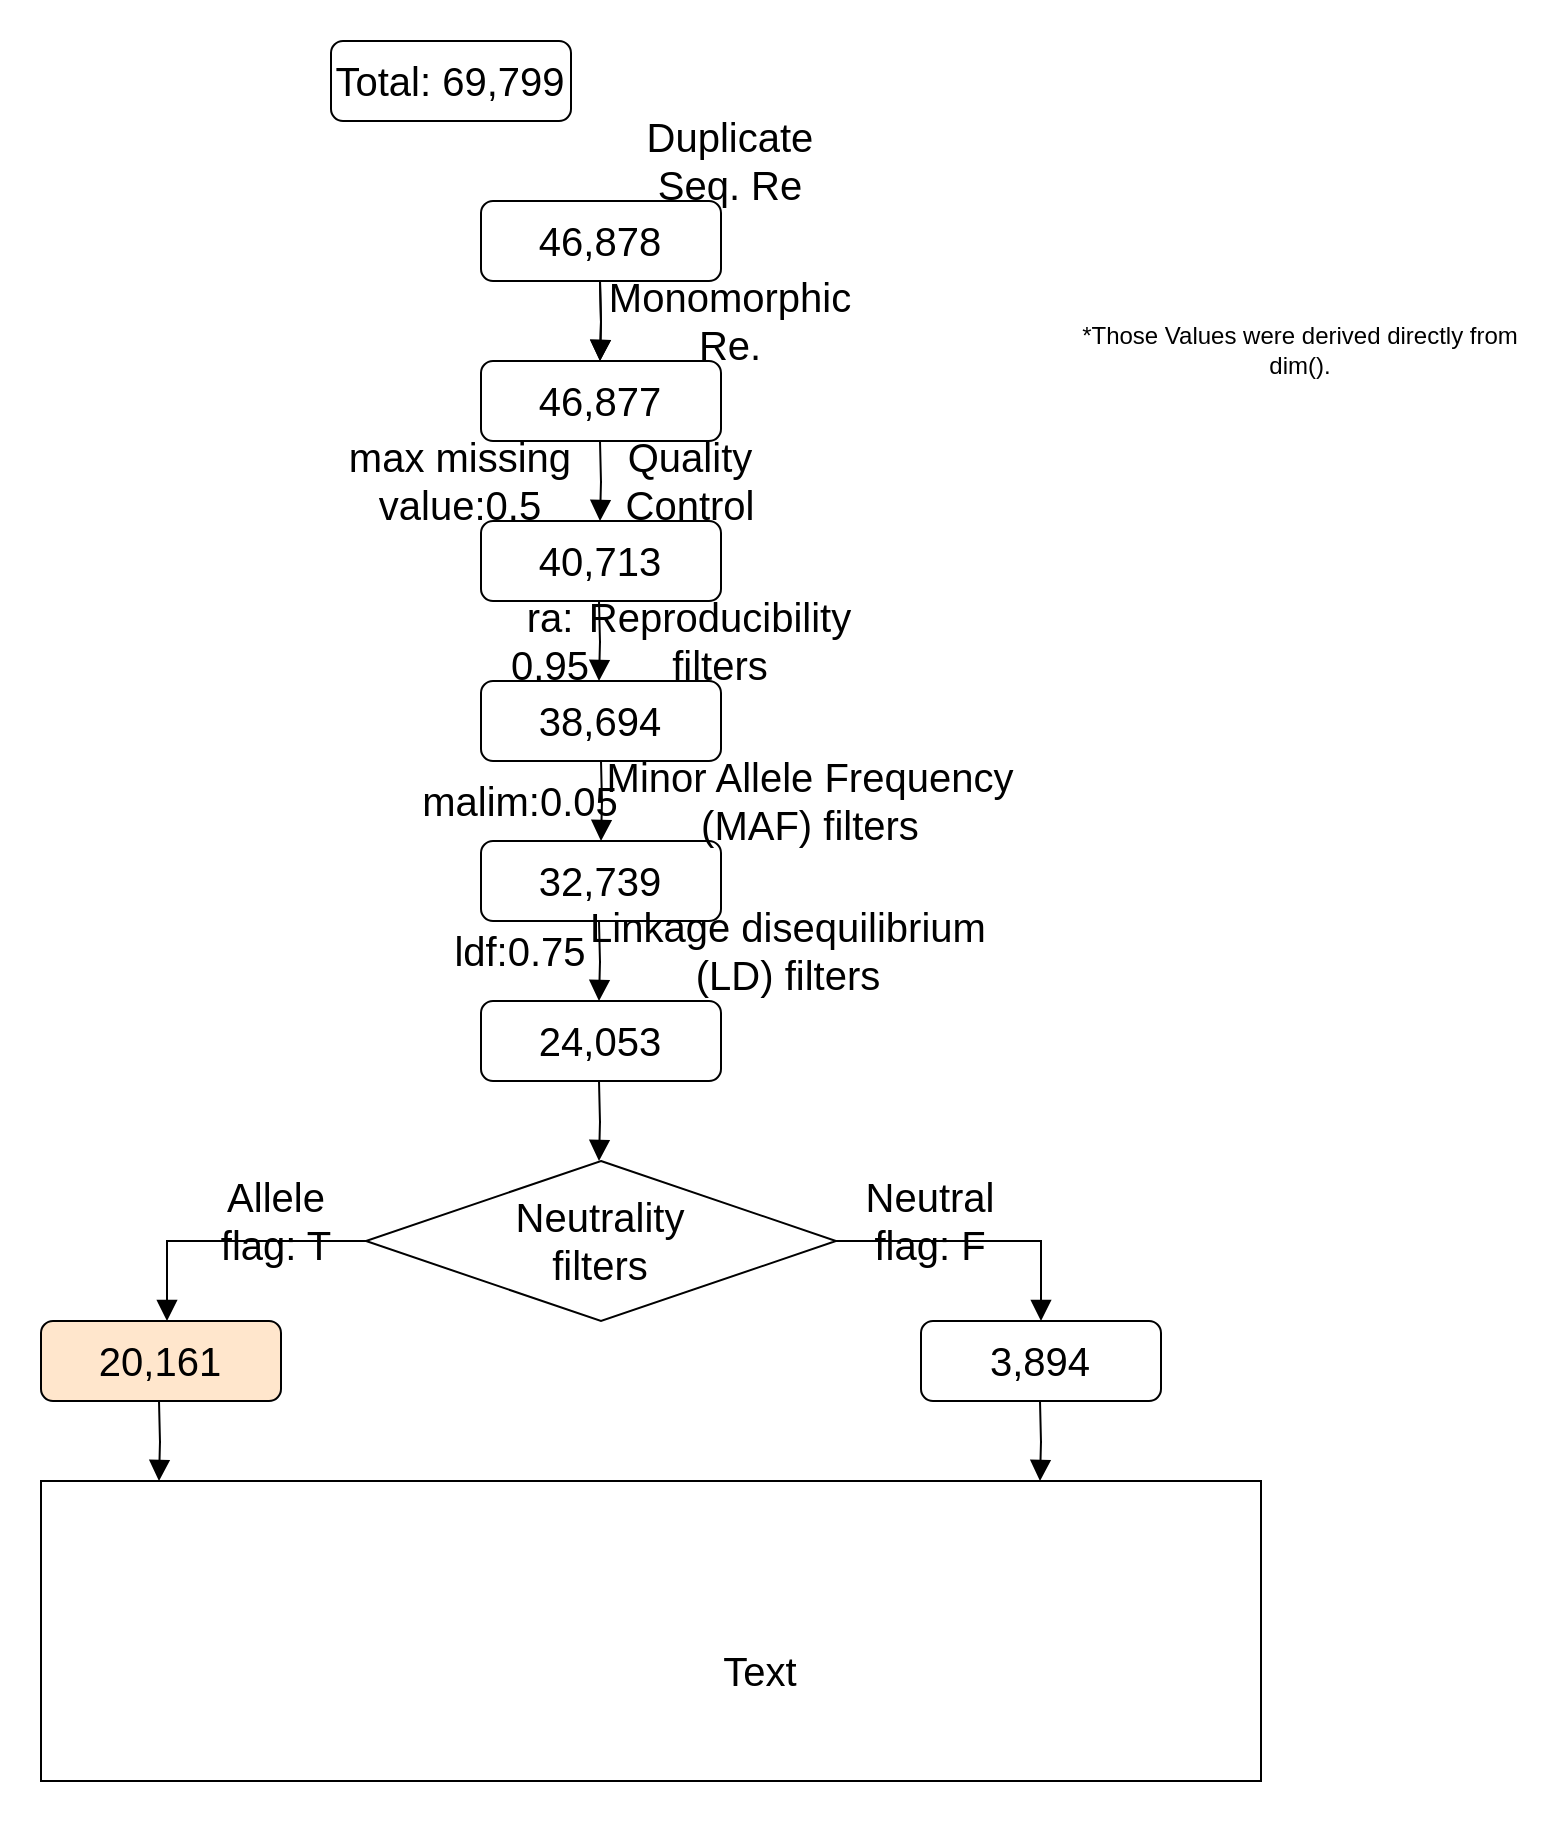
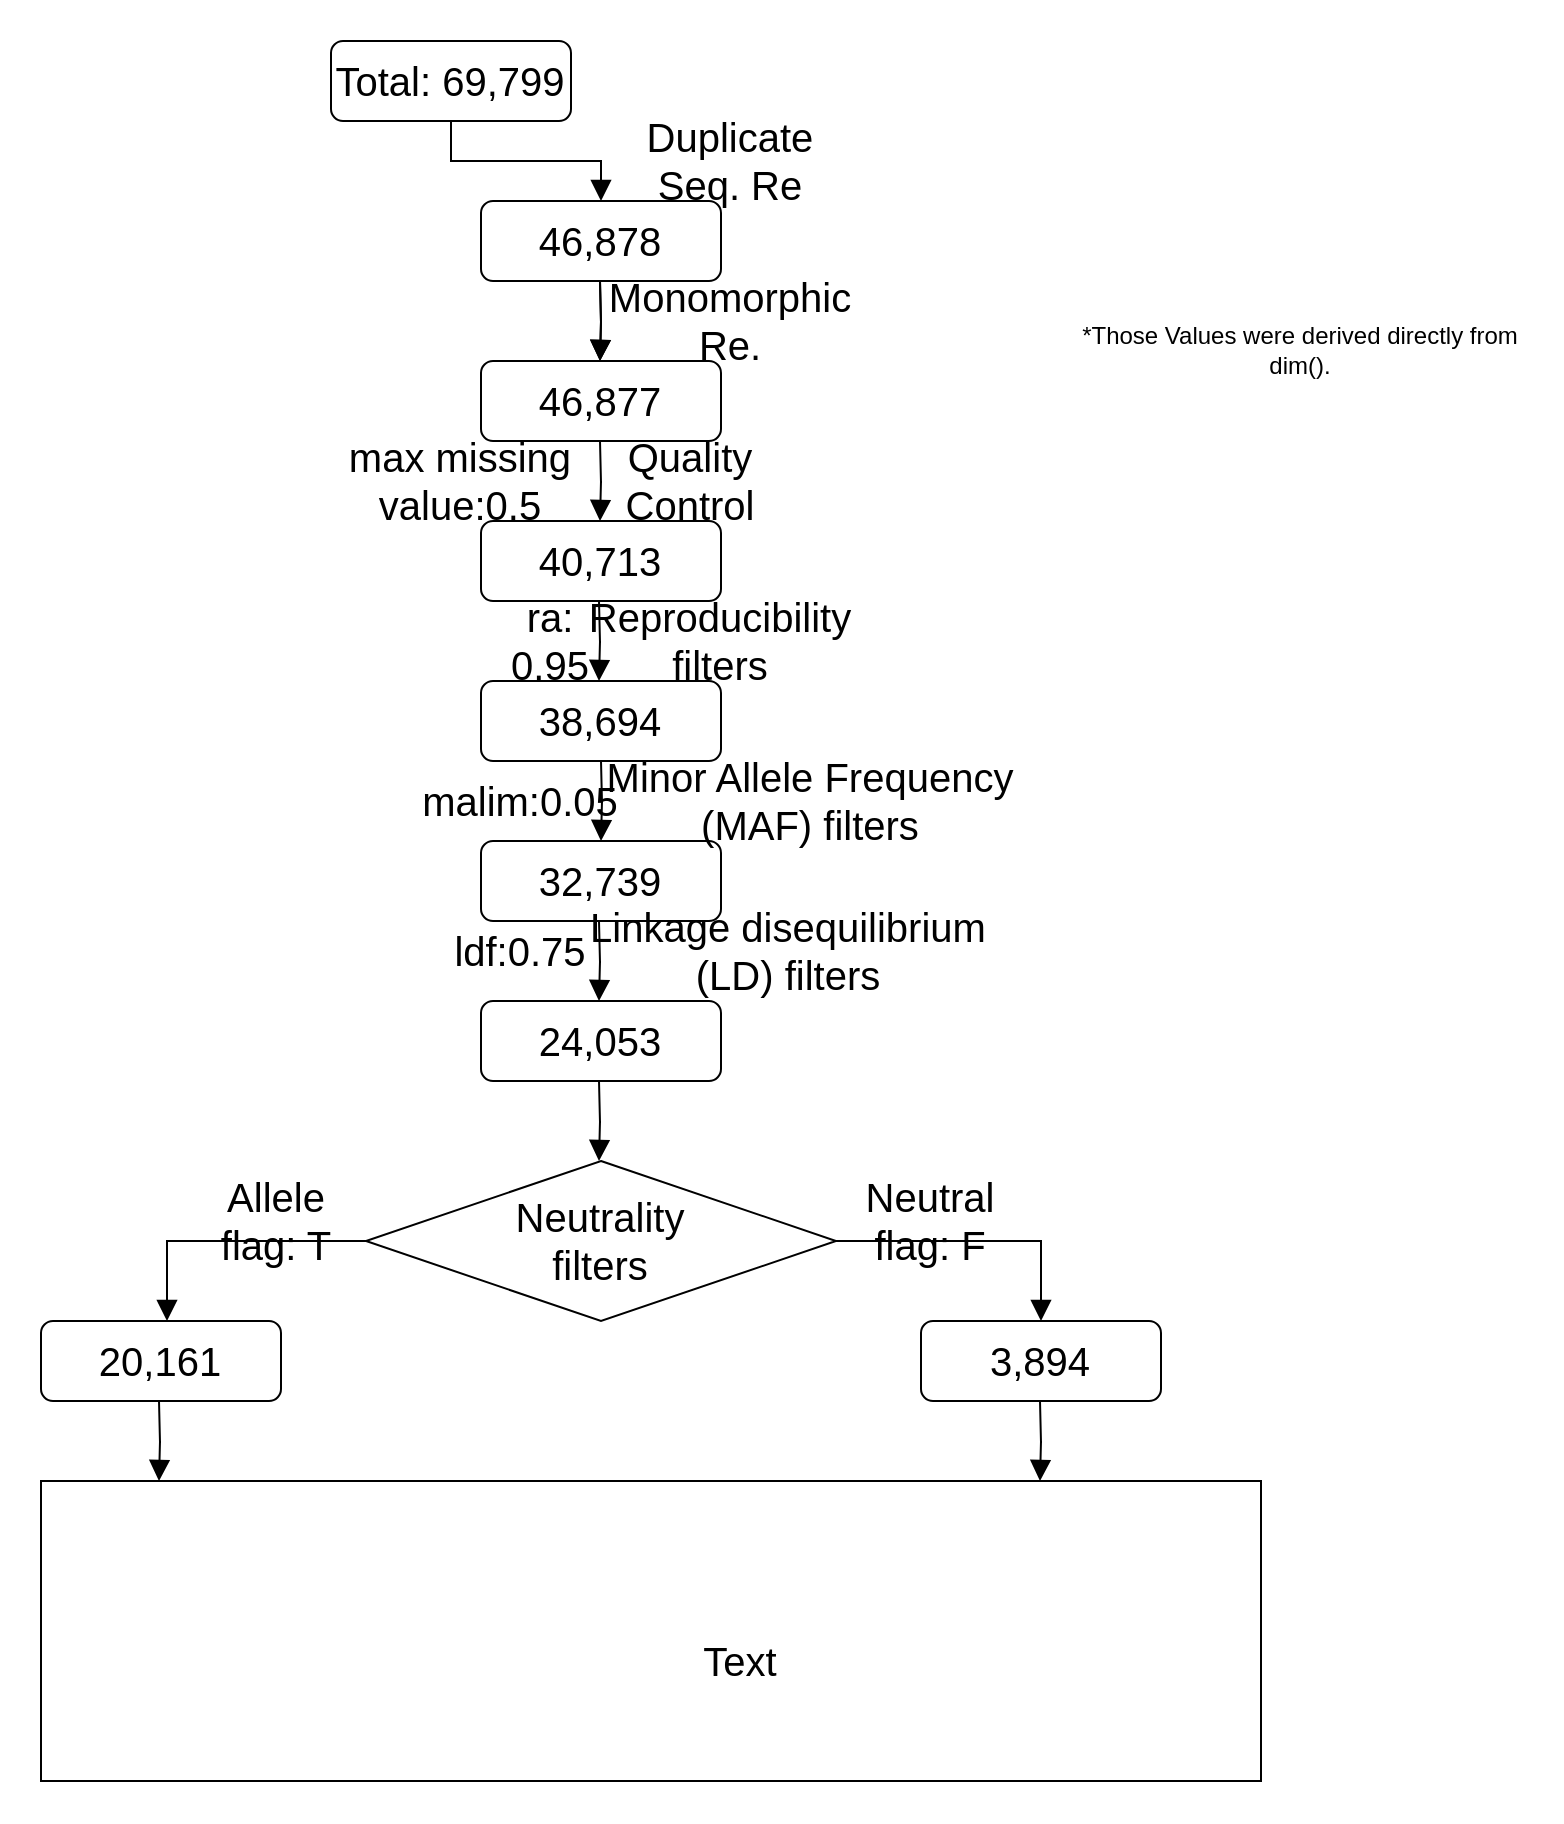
edge "Total: 69,799" -> "46,878": added
node "20,161": fillcolor #ffe6cc -> #ffffff
node "Text": moved (761, 1671) -> (741, 1661)
